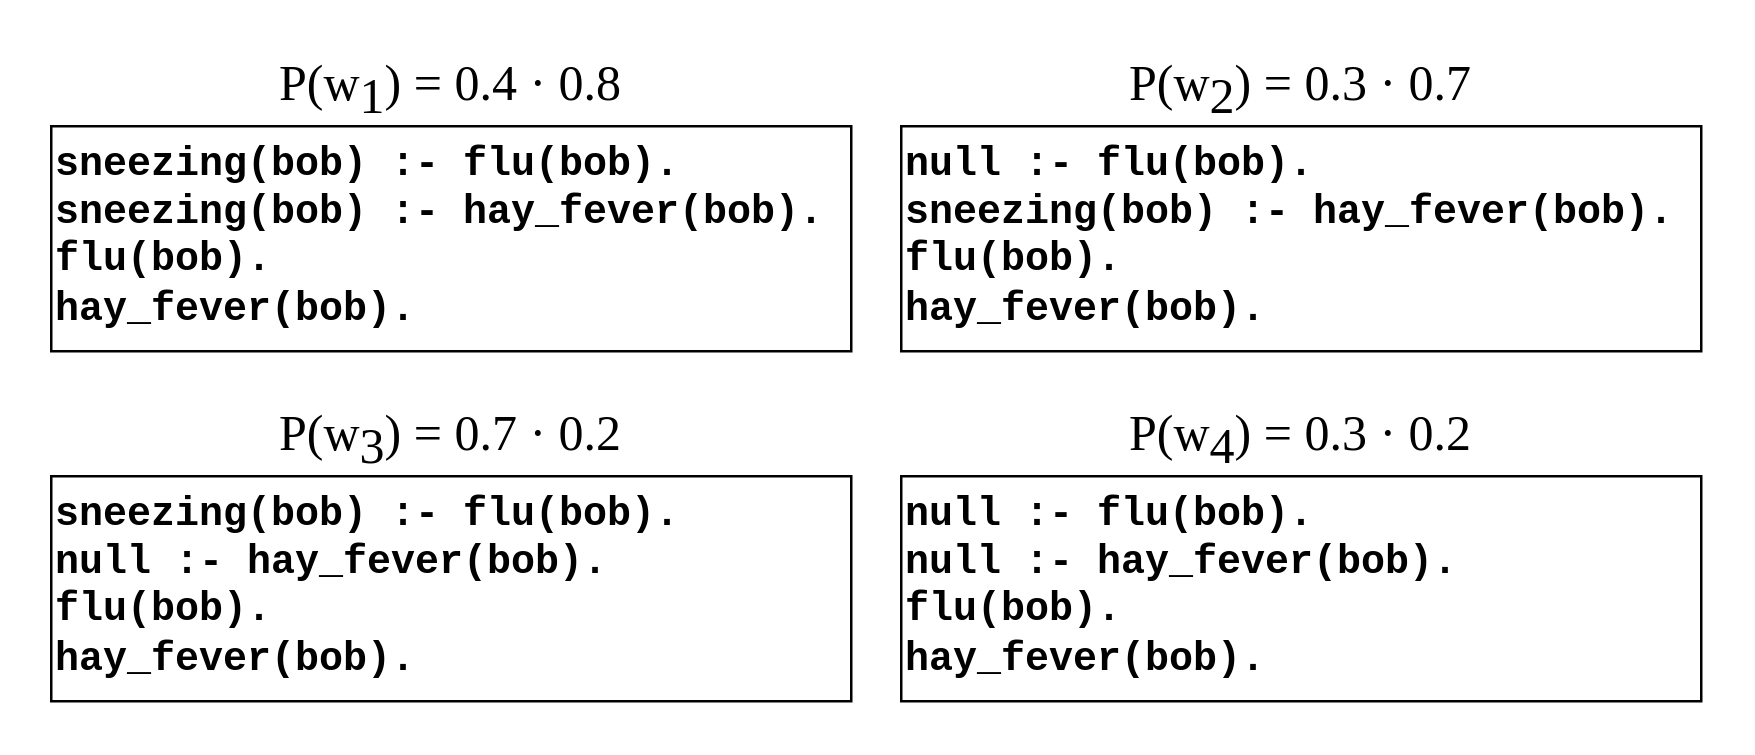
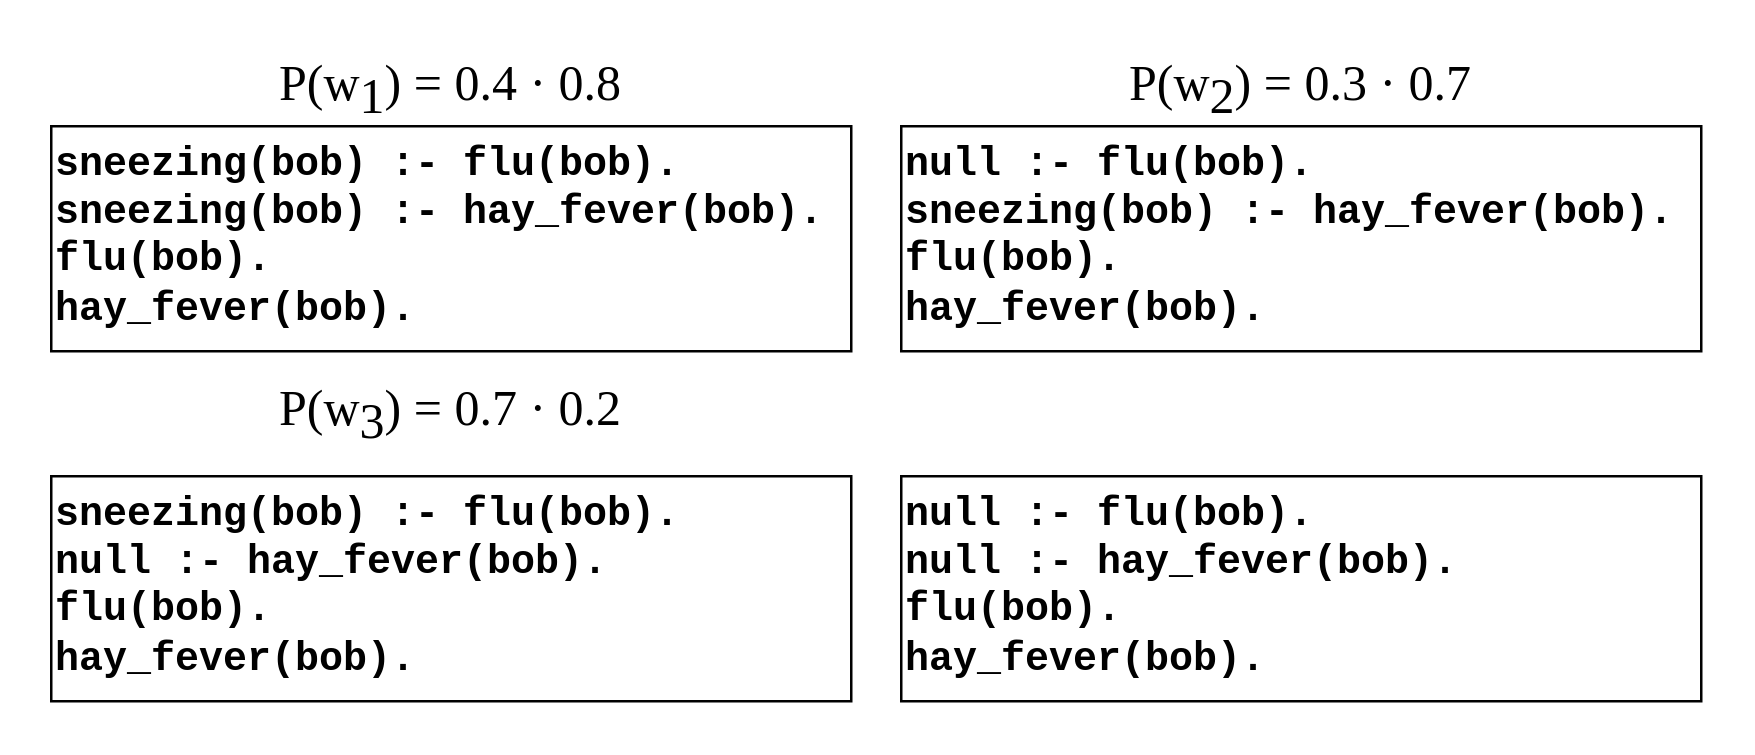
node "P(w3) = 0.7 · 0.2": moved (451, 439) -> (451, 414)
node "P(w4) = 0.3 · 0.2": removed
